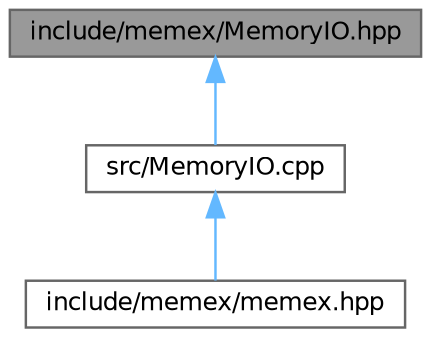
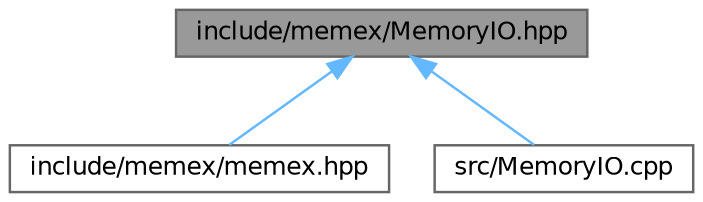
edge "include/memex/memex.hpp" -> "src/MemoryIO.cpp": now "include/memex/memex.hpp" -> "include/memex/MemoryIO.hpp"
